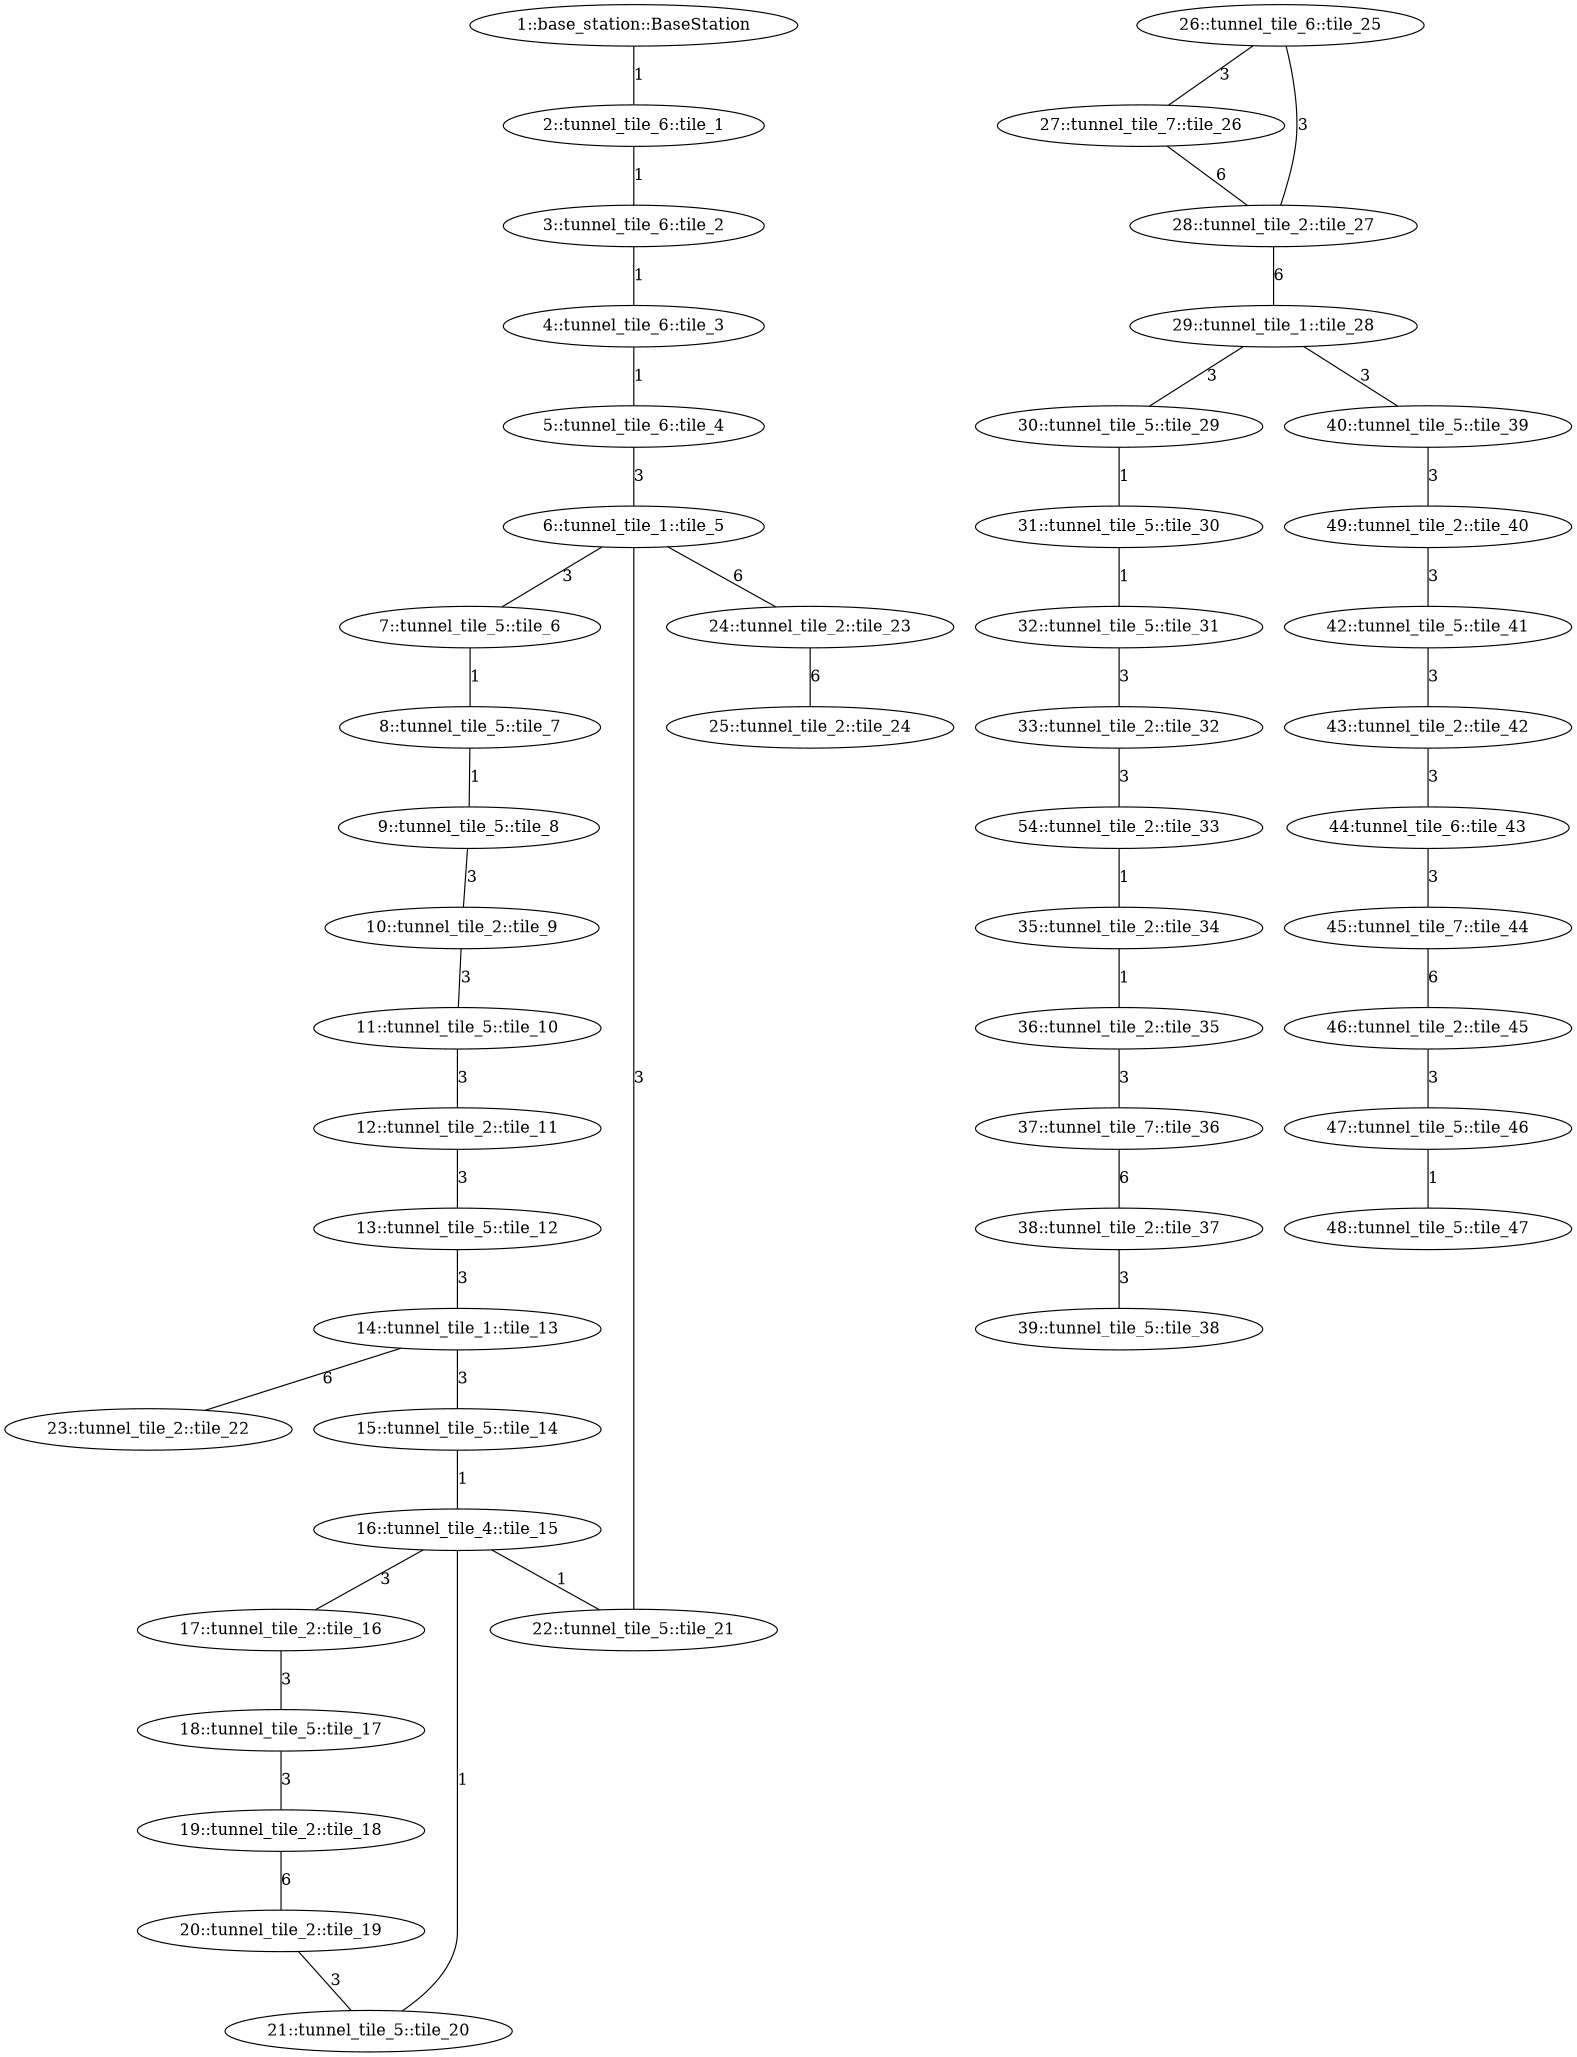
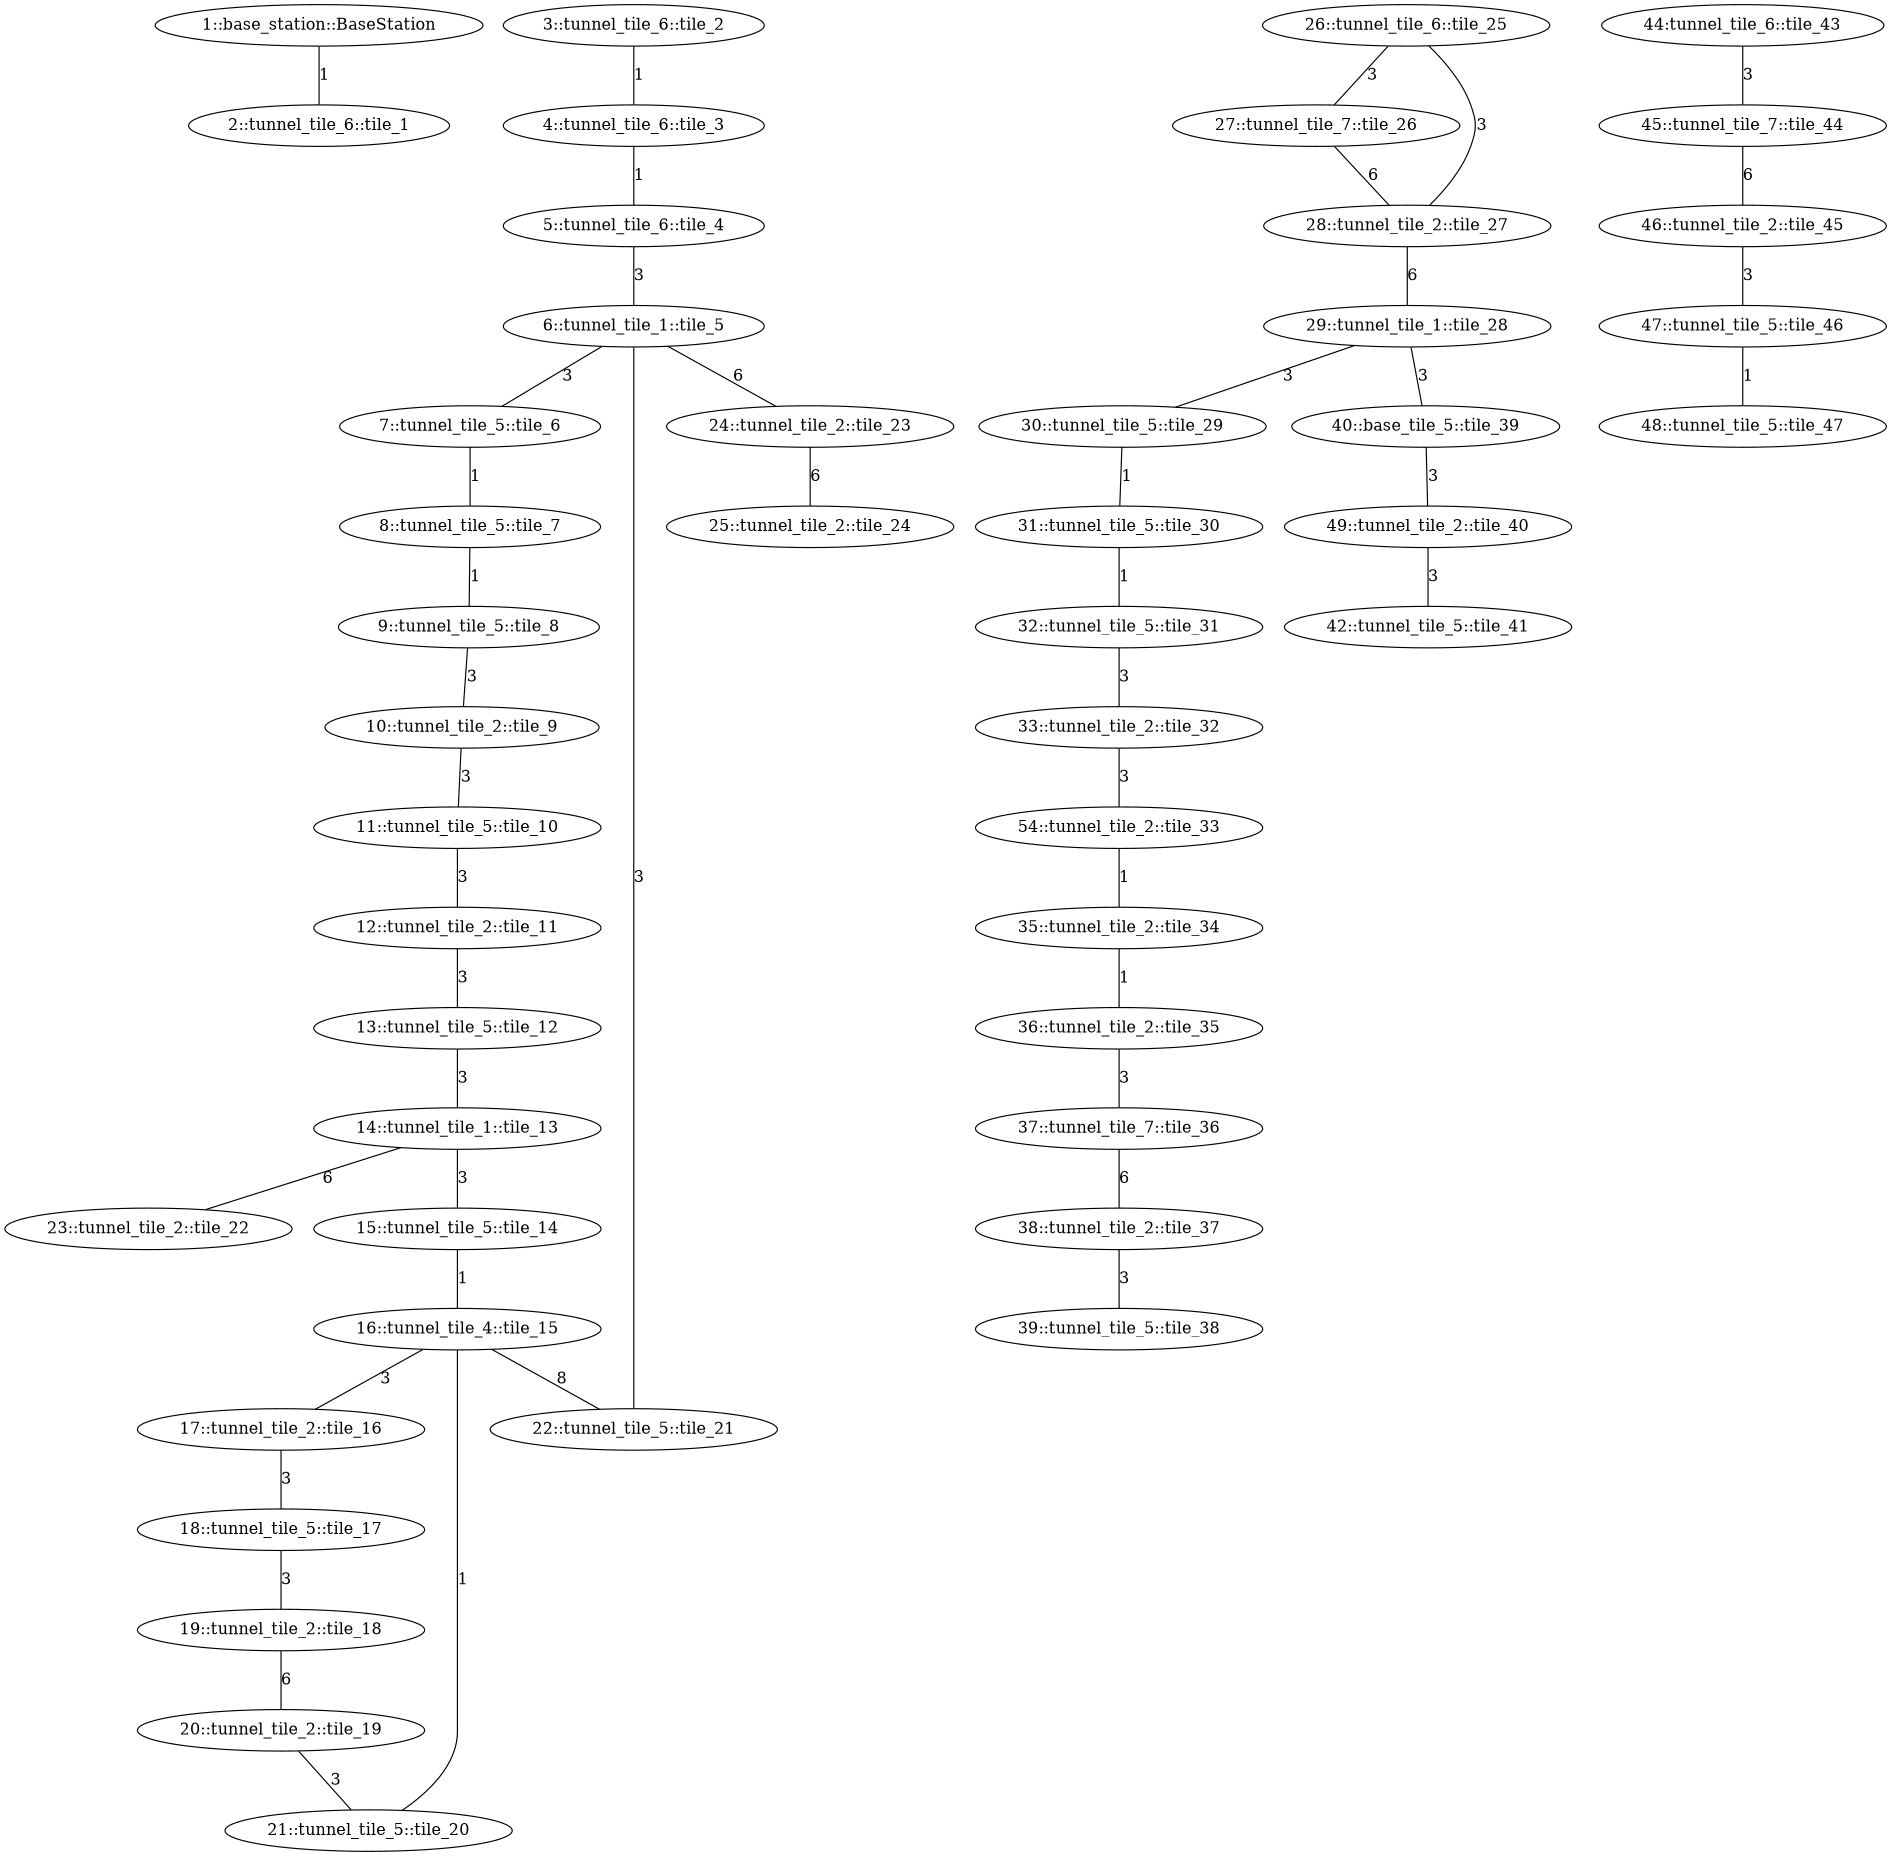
edge "2::tunnel_tile_6::tile_1" -- "3::tunnel_tile_6::tile_2": removed, label "1"
node "40::tunnel_tile_5::tile_39": label "40::tunnel_tile_5::tile_39" -> "40::base_tile_5::tile_39"
node "43::tunnel_tile_2::tile_42": removed
edge "16::tunnel_tile_4::tile_15" -- "22::tunnel_tile_5::tile_21": label "1" -> "8"
